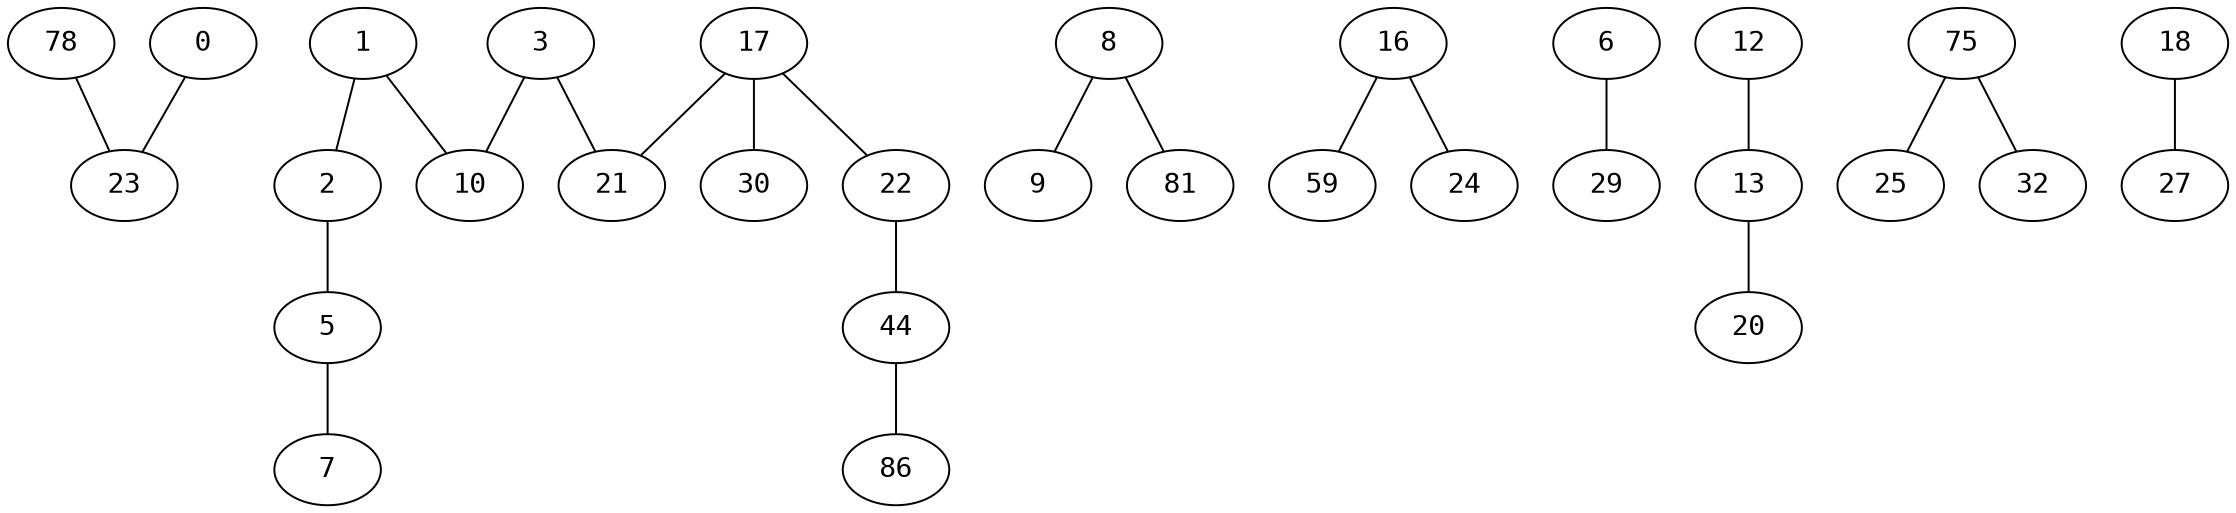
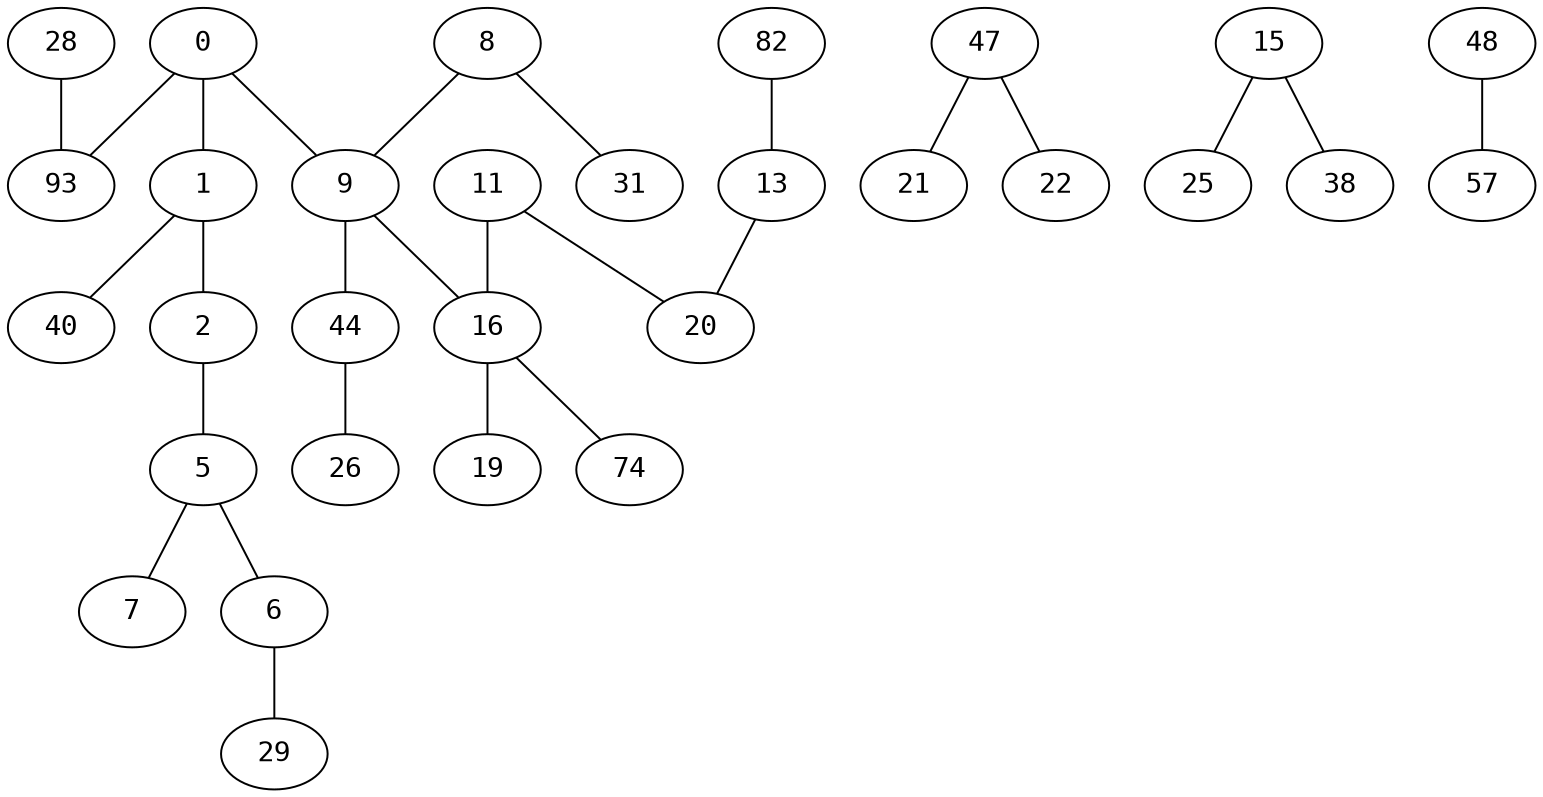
node "78": label "78" -> "28"
node "3": removed
node "17": label "17" -> "47"
node "12": label "12" -> "82"
node "75": label "75" -> "15"
node "18": label "18" -> "48"
edge "0" -- "9": added
edge "0" -- "1": added
node "23": label "23" -> "93"
node "10": label "10" -> "40"
node "11": added
node "30": removed
node "81": label "81" -> "31"
node "59": label "59" -> "19"
node "24": label "24" -> "74"
node "32": label "32" -> "38"
node "27": label "27" -> "57"
edge "9" -- "16": added
edge "22" -- "44": now "9" -- "44"
node "86": label "86" -> "26"
edge "5" -- "6": added
